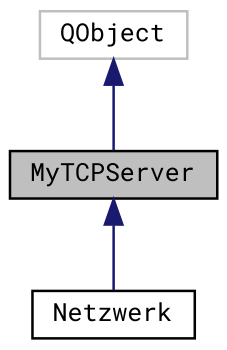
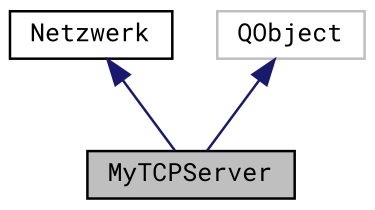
edge "Netzwerk" -> "MyTCPServer": reversed
